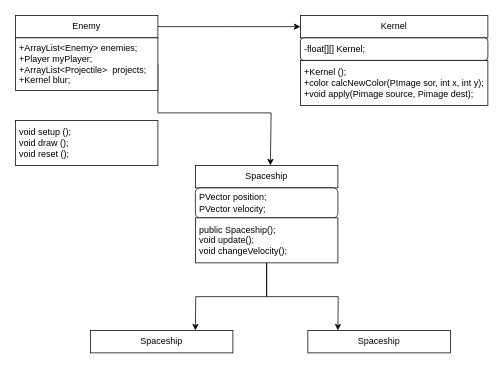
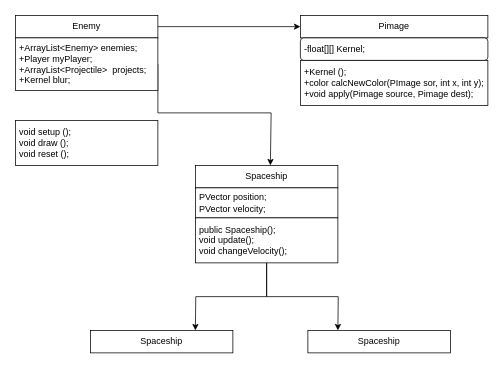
node "Kernel": label "Kernel" -> "Pimage"
node "PVector position; PVector velocity;": shape rounded rectangle -> rectangle
